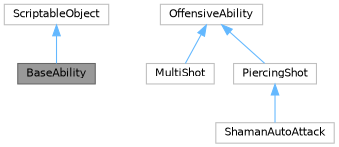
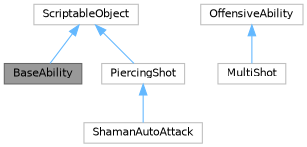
edge "PiercingShot" -> "OffensiveAbility": now "PiercingShot" -> "ScriptableObject"
